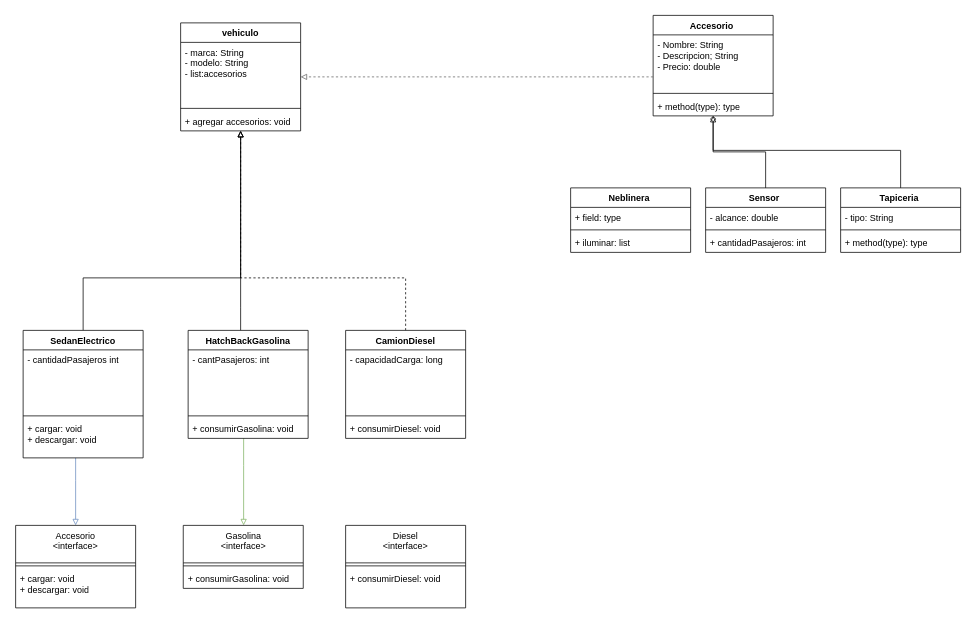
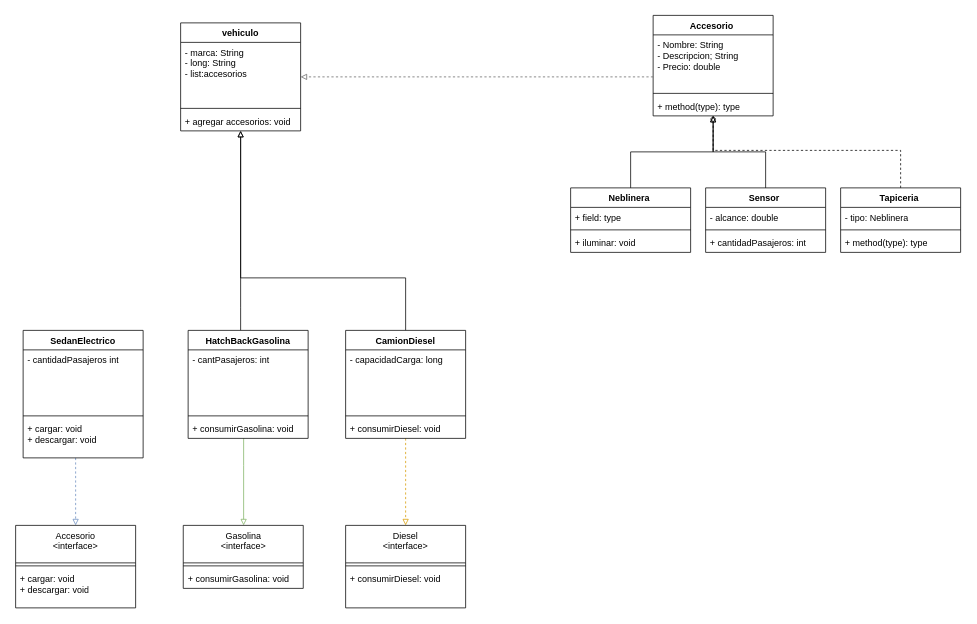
node "- marca: String - modelo: String - list:accesorios": label "- marca: String - modelo: String - list:accesorios" -> "- marca: String - long: String - list:accesorios"
edge "Tapiceria" -> "Accesorio": style solid -> dashed
edge "Neblinera" -> "Accesorio": added
node "- tipo: String": label "- tipo: String" -> "- tipo: Neblinera"
node "+ iluminar: list": label "+ iluminar: list" -> "+ iluminar: void"
edge "SedanElectrico" -> "vehiculo": removed
edge "CamionDiesel" -> "vehiculo": style dashed -> solid
edge "CamionDiesel" -> "Diesel <interface>": added
edge "SedanElectrico" -> "Accesorio <interface>": style solid -> dashed
